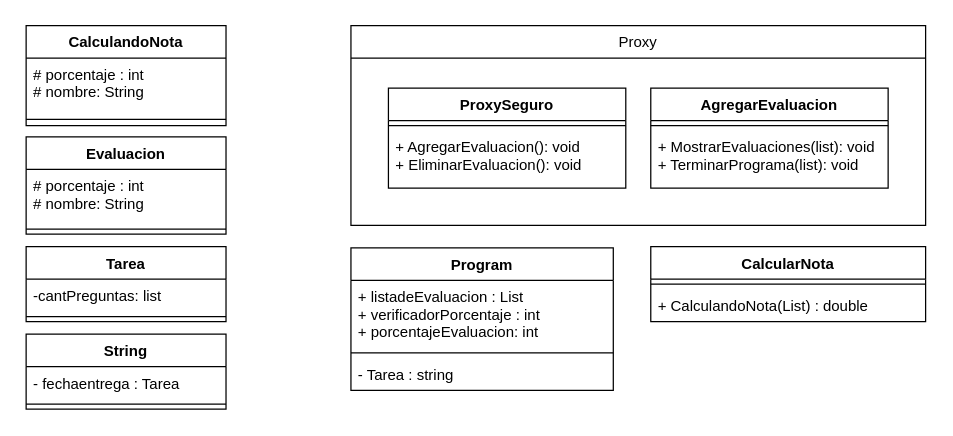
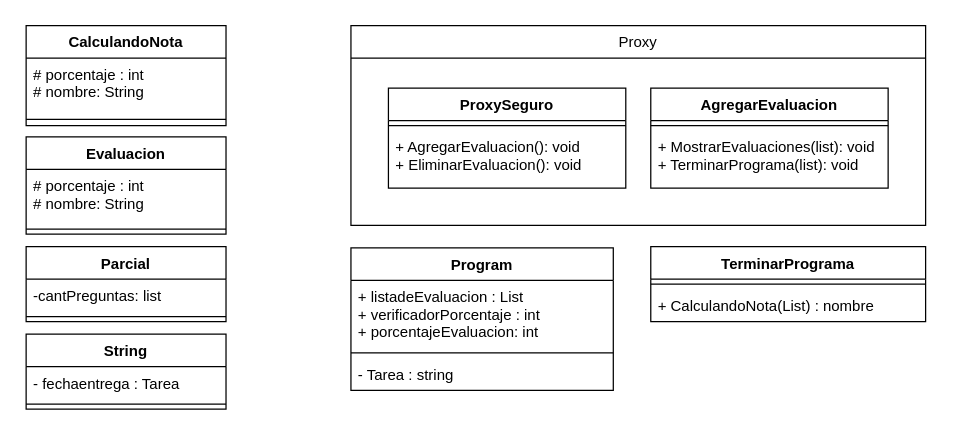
node "Tarea": label "Tarea" -> "Parcial"
node "CalcularNota": label "CalcularNota" -> "TerminarPrograma"
node "+ CalculandoNota(List) : double": label "+ CalculandoNota(List) : double" -> "+ CalculandoNota(List) : nombre"
